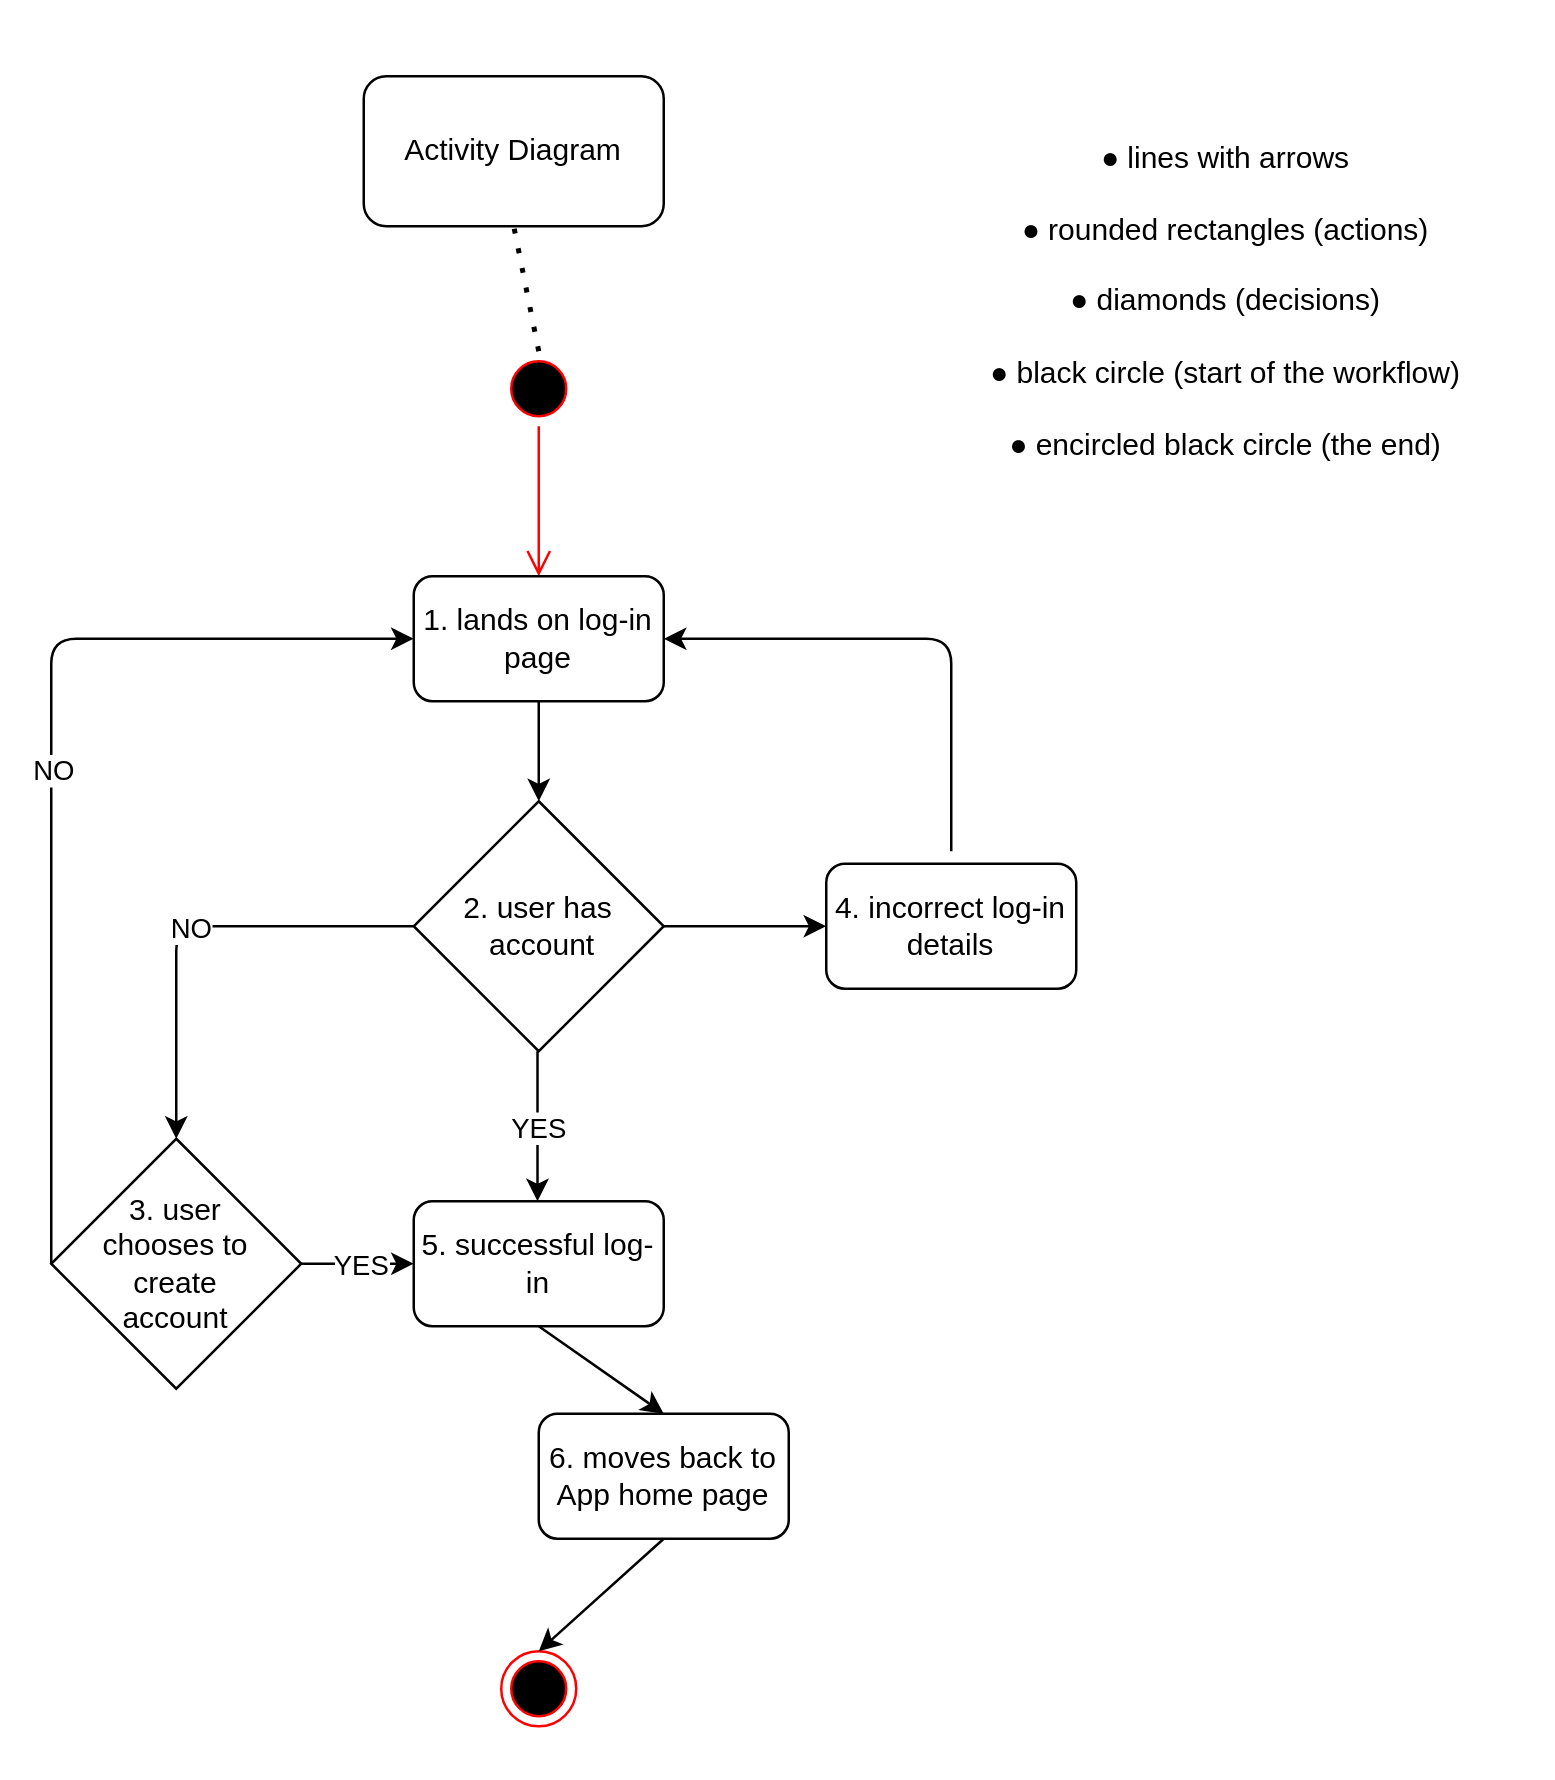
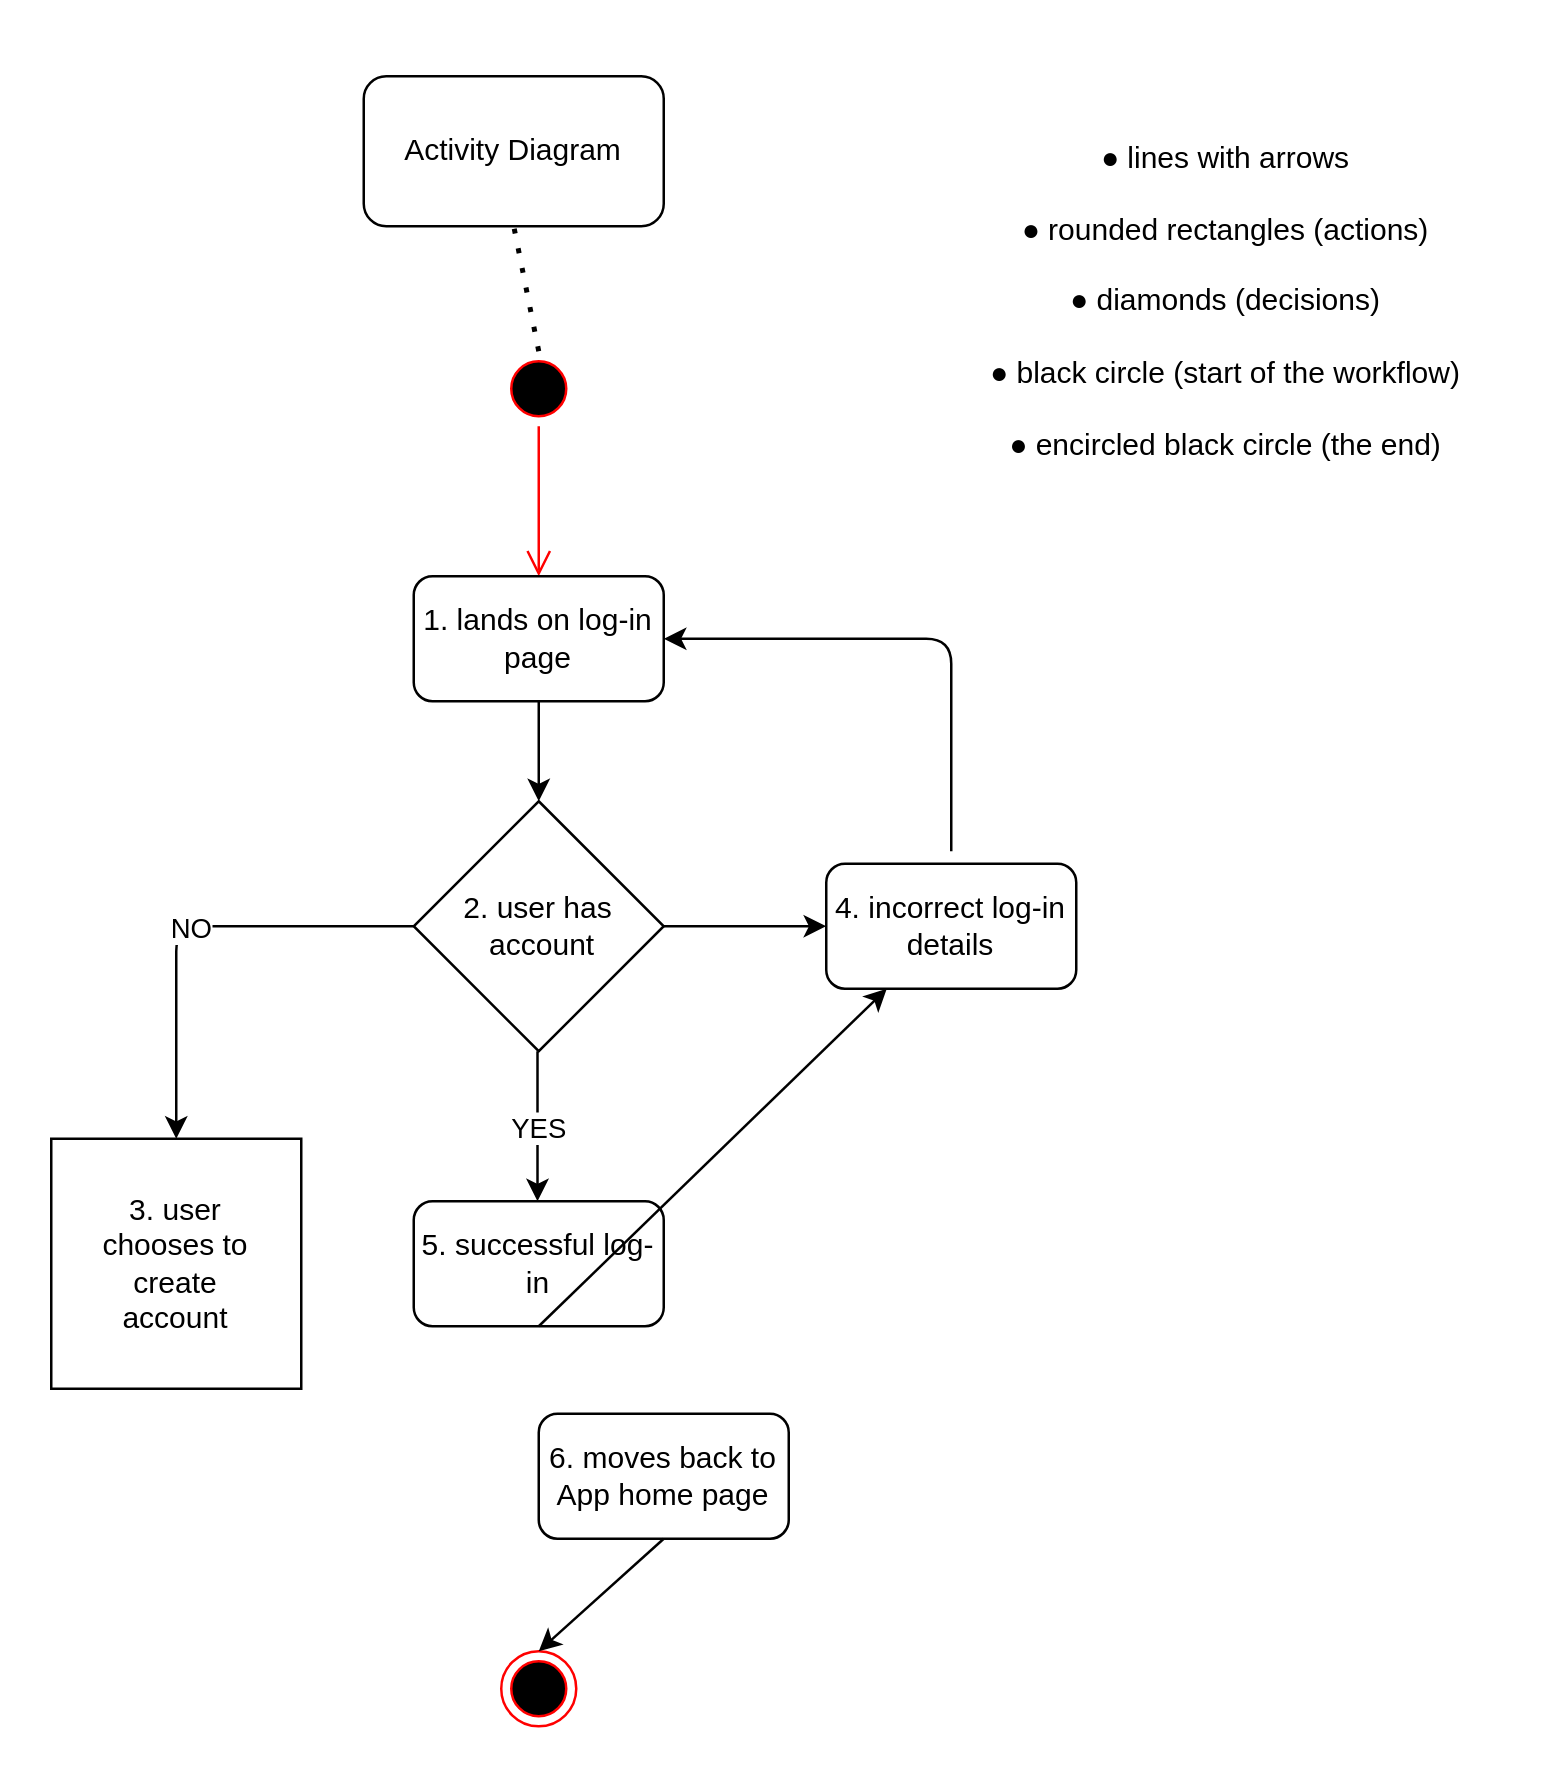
edge "3. user chooses to create account" -> "1. lands on log-in page": removed, label "NO"
node "3. user chooses to create account": shape diamond -> rectangle
edge "3. user chooses to create account" -> "5. successful log-in": removed, label "YES"
edge "5. successful log-in" -> "6. moves back to App home page": now "5. successful log-in" -> "4. incorrect log-in details"
